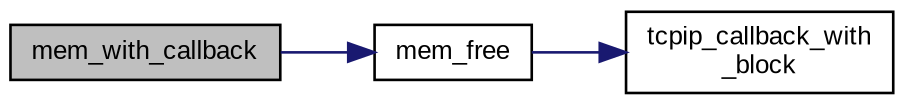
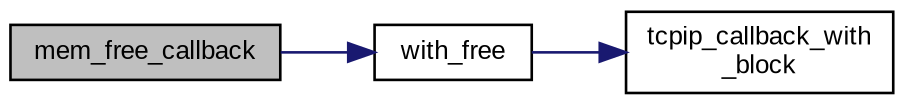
node "mem_with_callback": label "mem_with_callback" -> "mem_free_callback"
node "mem_free": label "mem_free" -> "with_free"
